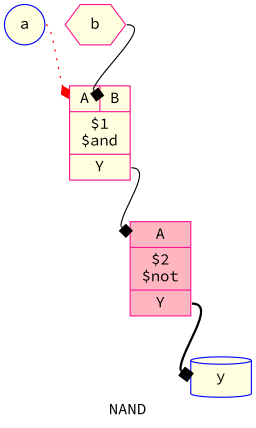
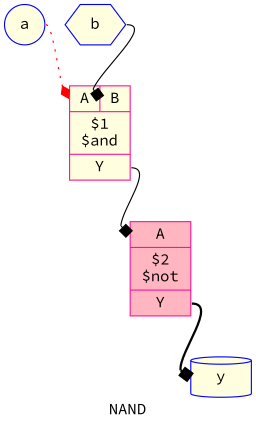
node "b": color deeppink -> blue
